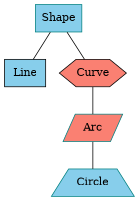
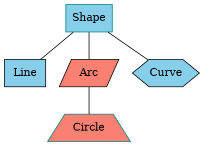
node "Curve": fillcolor salmon -> skyblue
edge "Curve" -- "Arc": now "Shape" -- "Arc"
node "Arc": color teal -> black
node "Circle": fillcolor skyblue -> salmon
